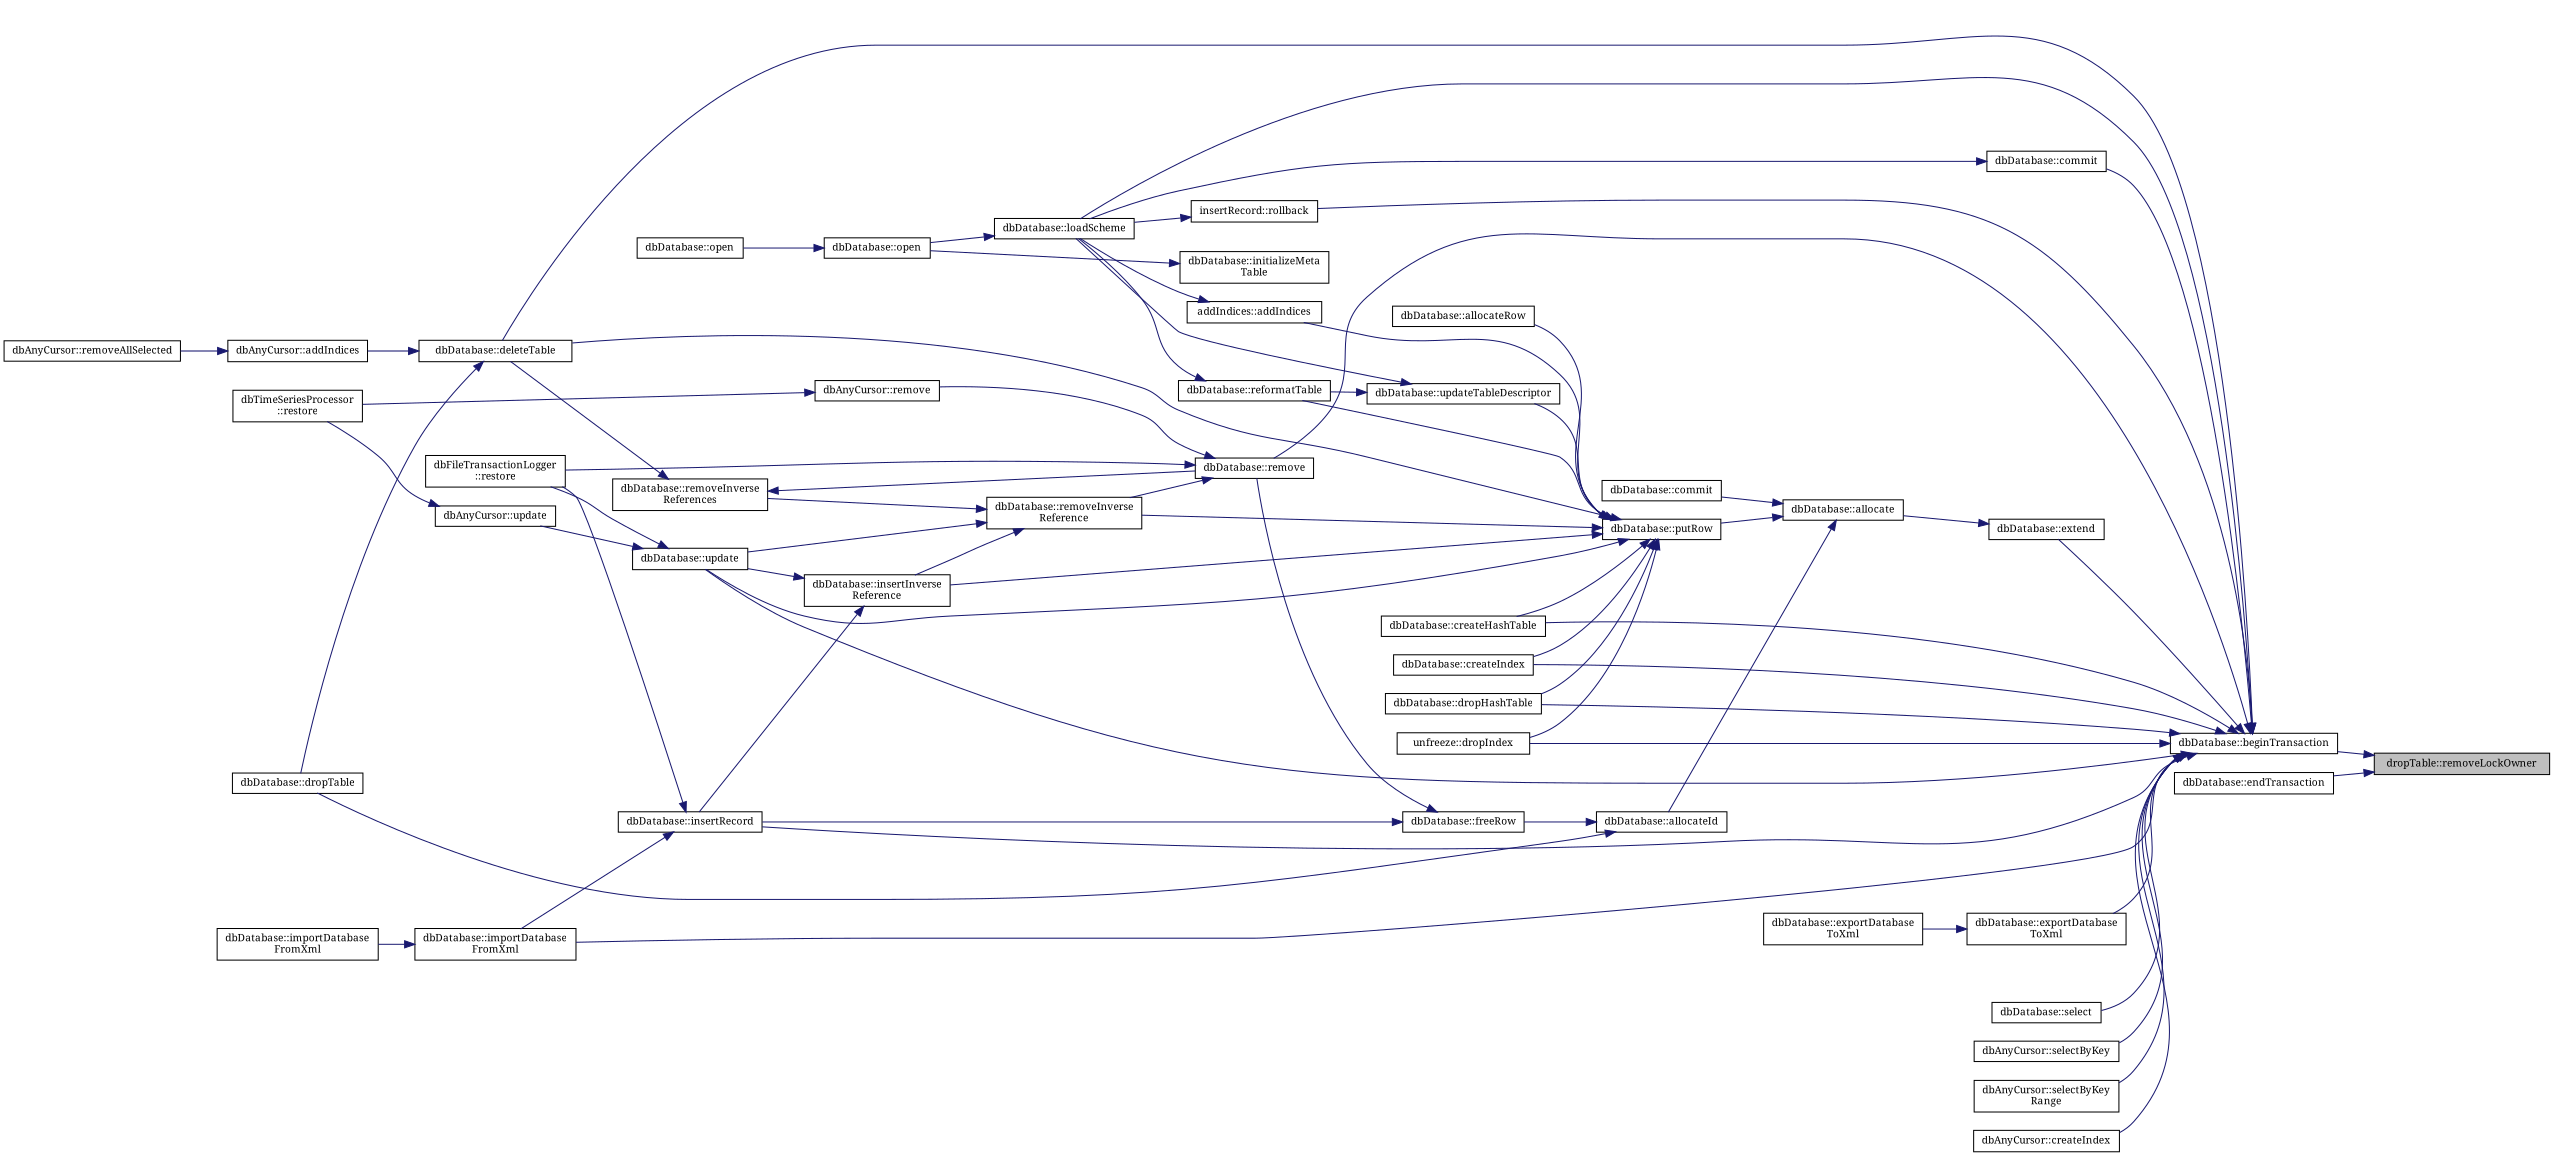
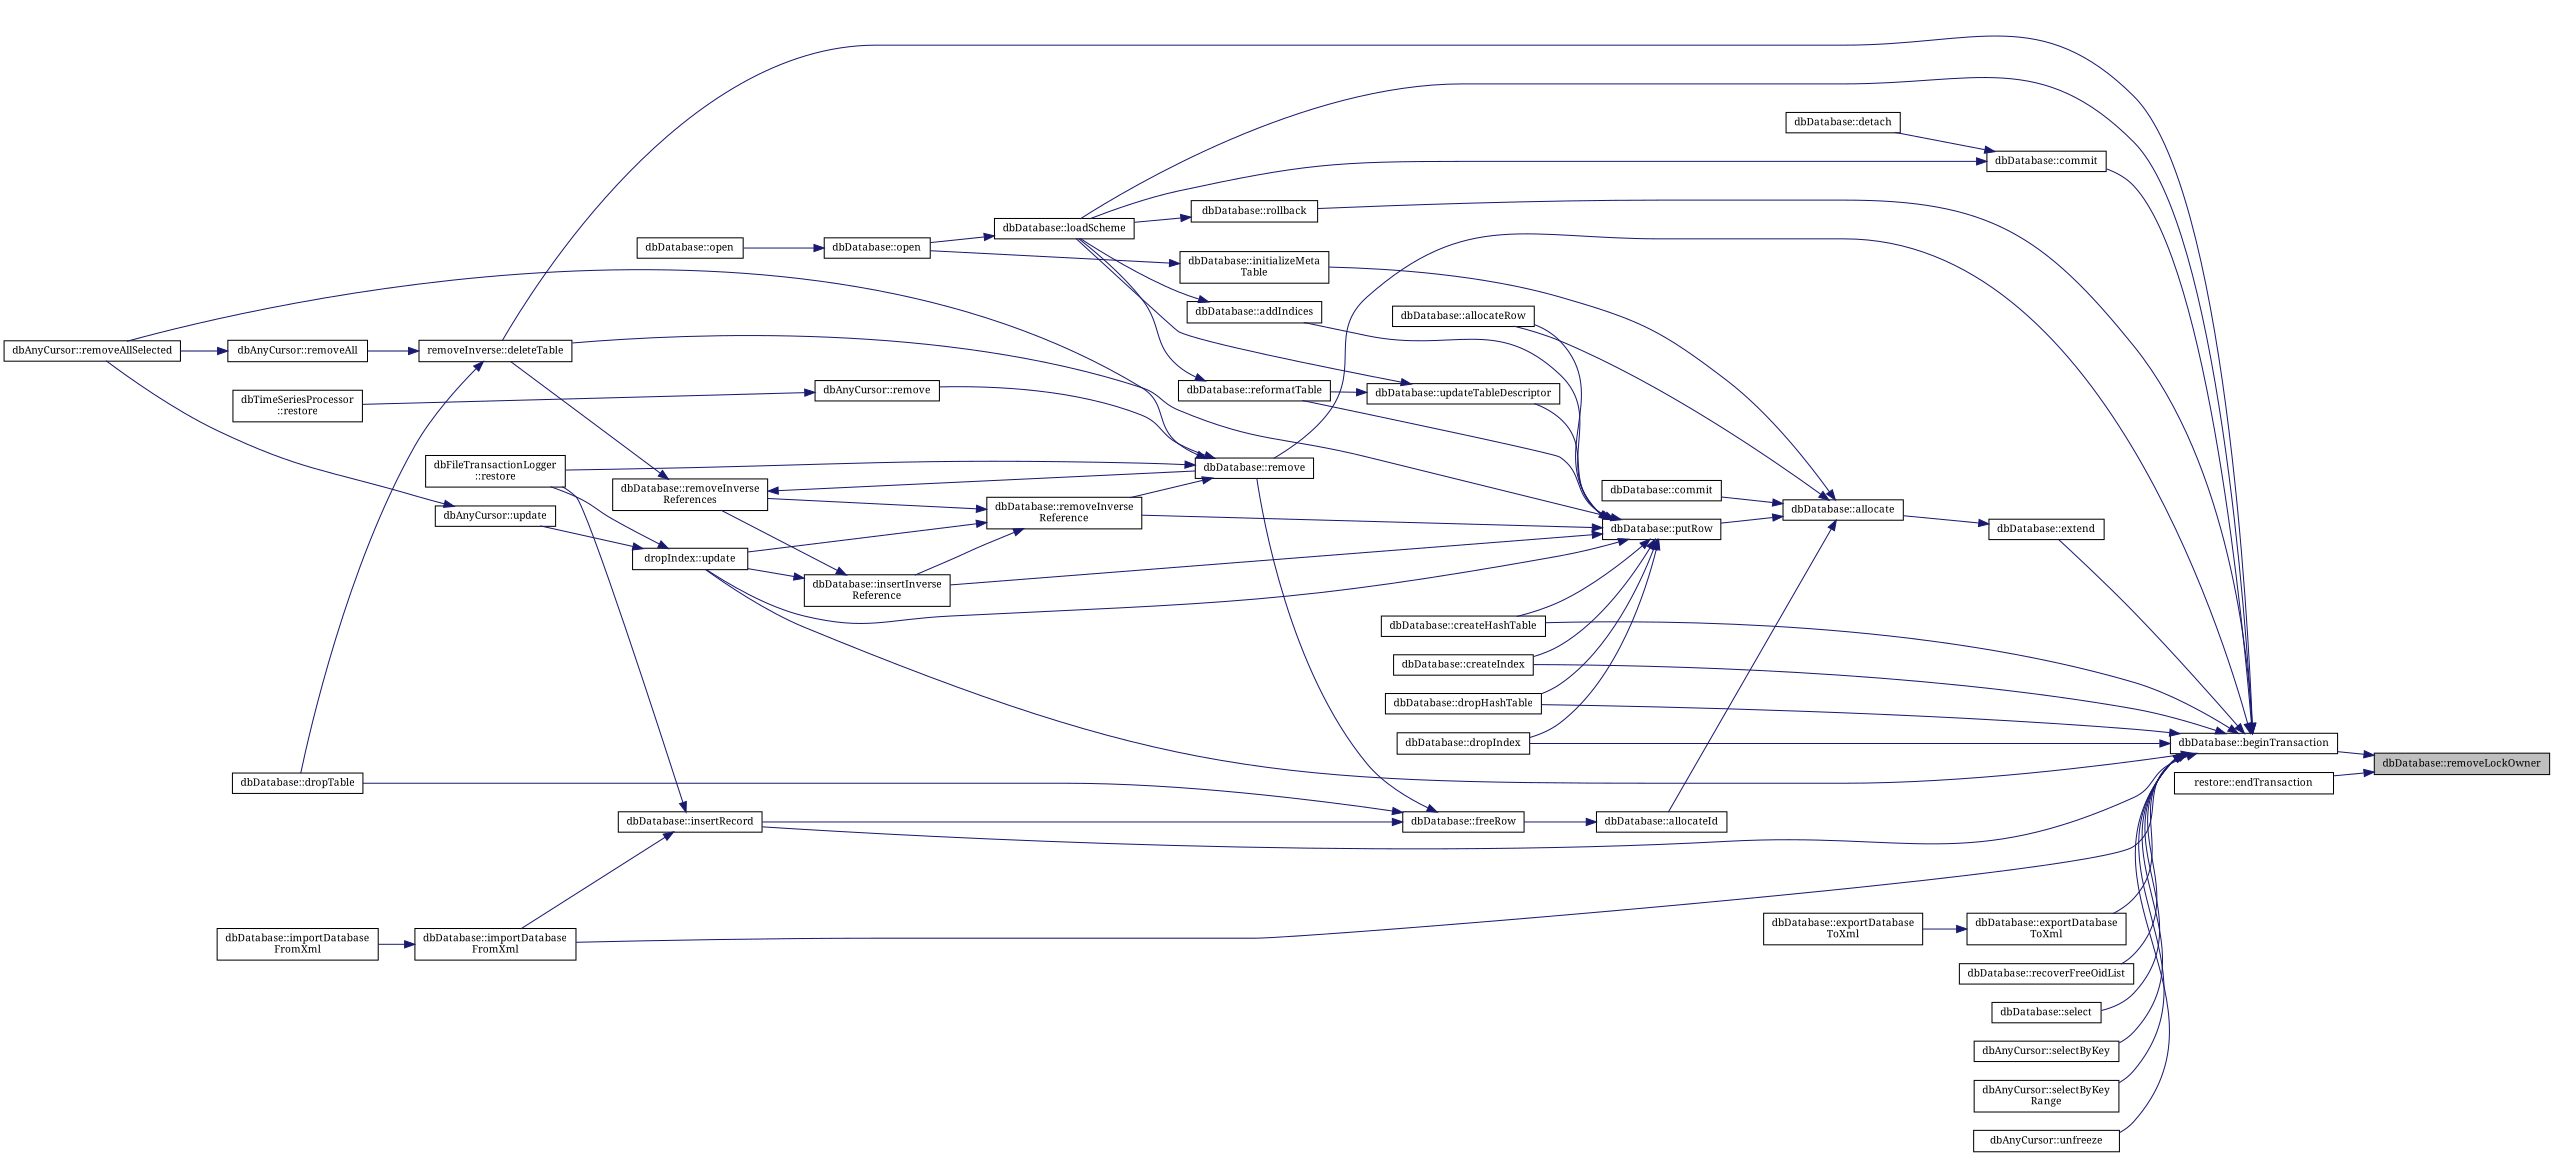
node "dbDatabase::detach": added
node "insertRecord::rollback": label "insertRecord::rollback" -> "dbDatabase::rollback"
edge "dbAnyCursor::removeAllSelected" -> "dbDatabase::remove": added
node "addIndices::addIndices": label "addIndices::addIndices" -> "dbDatabase::addIndices"
edge "dbDatabase::initializeMeta Table" -> "dbDatabase::allocate": added
node "dbAnyCursor::addIndices": label "dbAnyCursor::addIndices" -> "dbAnyCursor::removeAll"
node "dbDatabase::deleteTable": label "dbDatabase::deleteTable" -> "removeInverse::deleteTable"
edge "dbDatabase::allocateRow" -> "dbDatabase::allocate": added
edge "dbTimeSeriesProcessor ::restore" -> "dbAnyCursor::update": now "dbAnyCursor::removeAllSelected" -> "dbAnyCursor::update"
node "dbDatabase::update": label "dbDatabase::update" -> "dropIndex::update"
edge "dbDatabase::insertRecord" -> "dbDatabase::insertInverse Reference": now "dbDatabase::removeInverse References" -> "dbDatabase::insertInverse Reference"
node "unfreeze::dropIndex": label "unfreeze::dropIndex" -> "dbDatabase::dropIndex"
node "dropTable::removeLockOwner": label "dropTable::removeLockOwner" -> "dbDatabase::removeLockOwner"
node "dbDatabase::endTransaction": label "dbDatabase::endTransaction" -> "restore::endTransaction"
edge "dbDatabase::dropTable" -> "dbDatabase::allocateId": now "dbDatabase::dropTable" -> "dbDatabase::freeRow"
node "dbDatabase::recoverFreeOidList": added
node "dbAnyCursor::createIndex": label "dbAnyCursor::createIndex" -> "dbAnyCursor::unfreeze"
